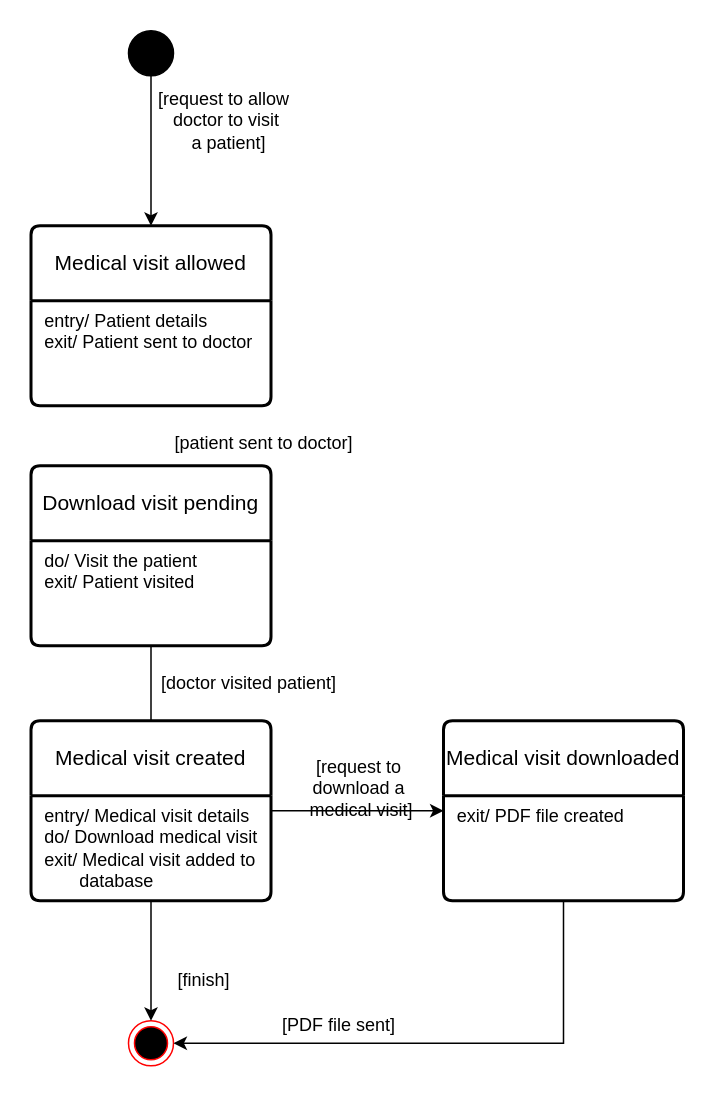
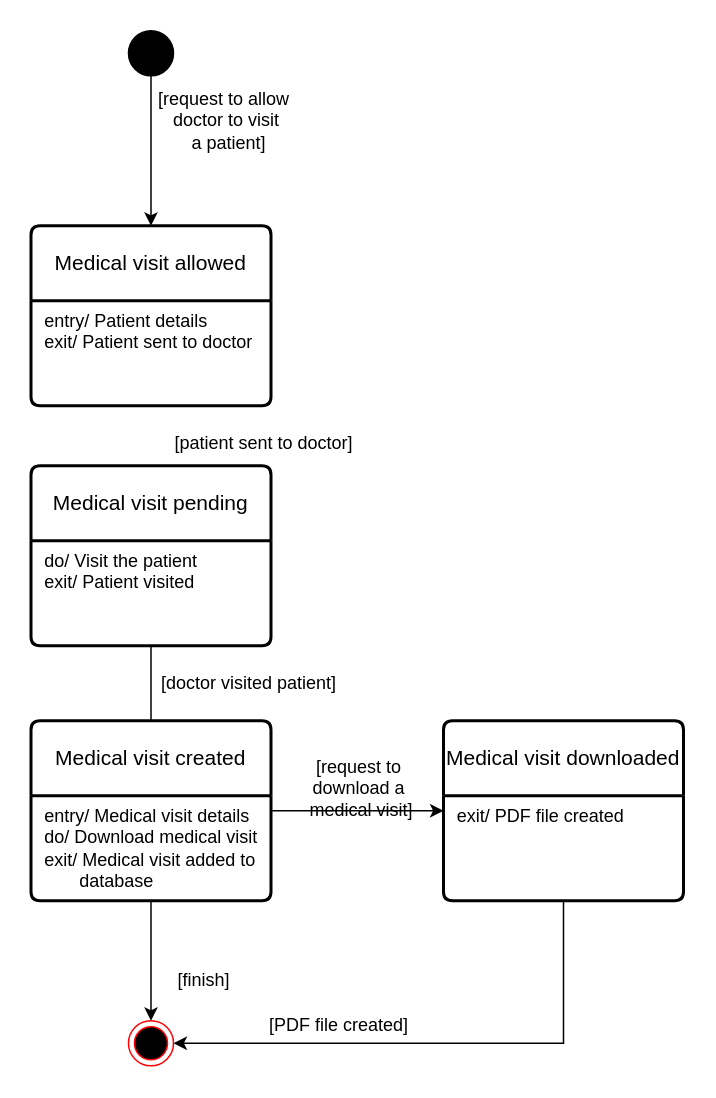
node "Download visit pending": label "Download visit pending" -> "Medical visit pending"
node "[PDF file sent]": label "[PDF file sent]" -> "[PDF file created]"
